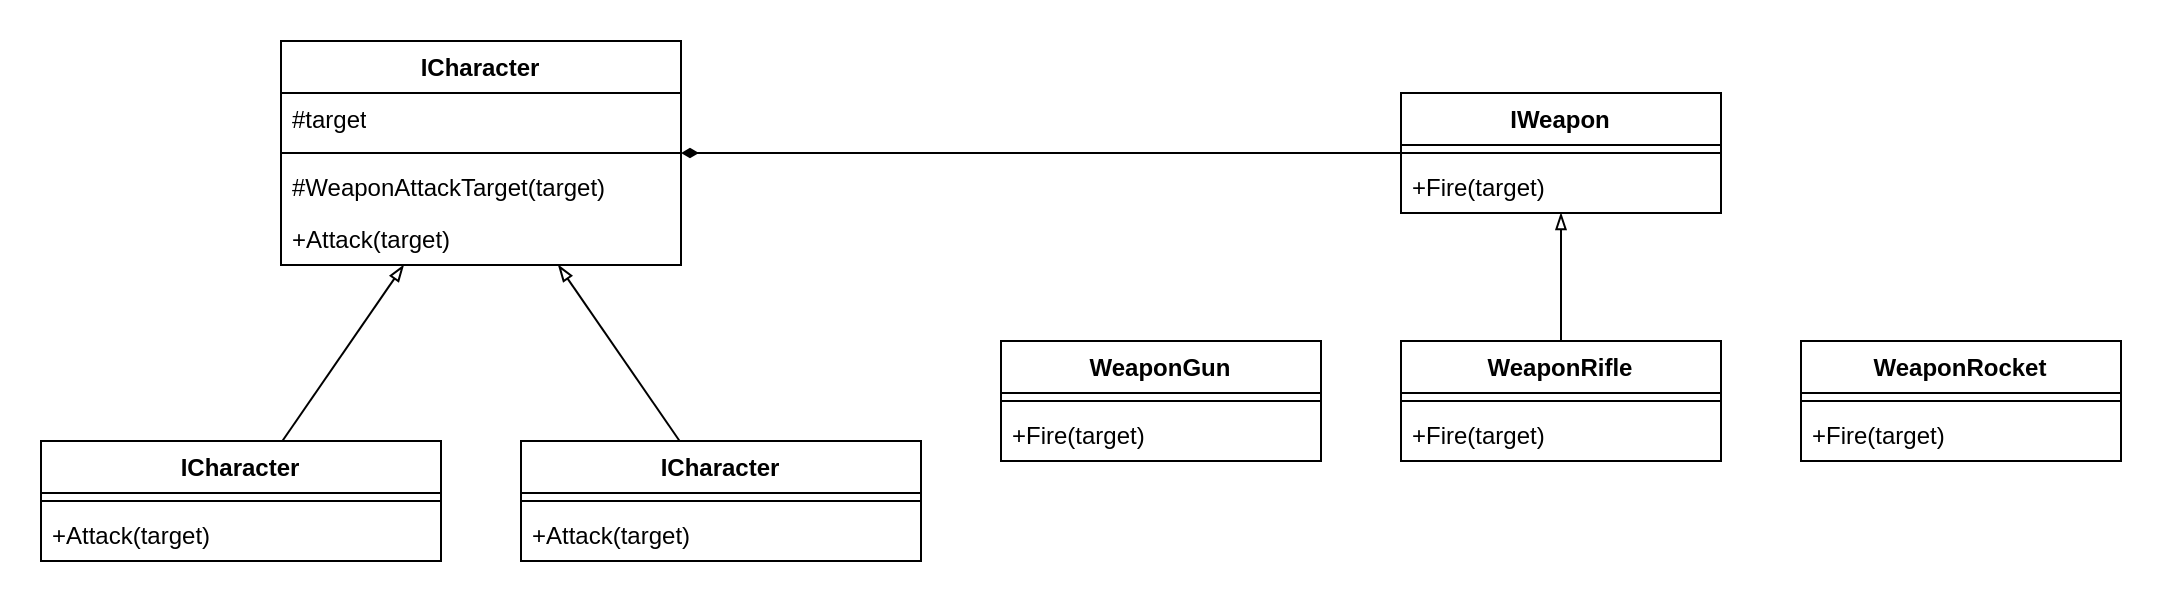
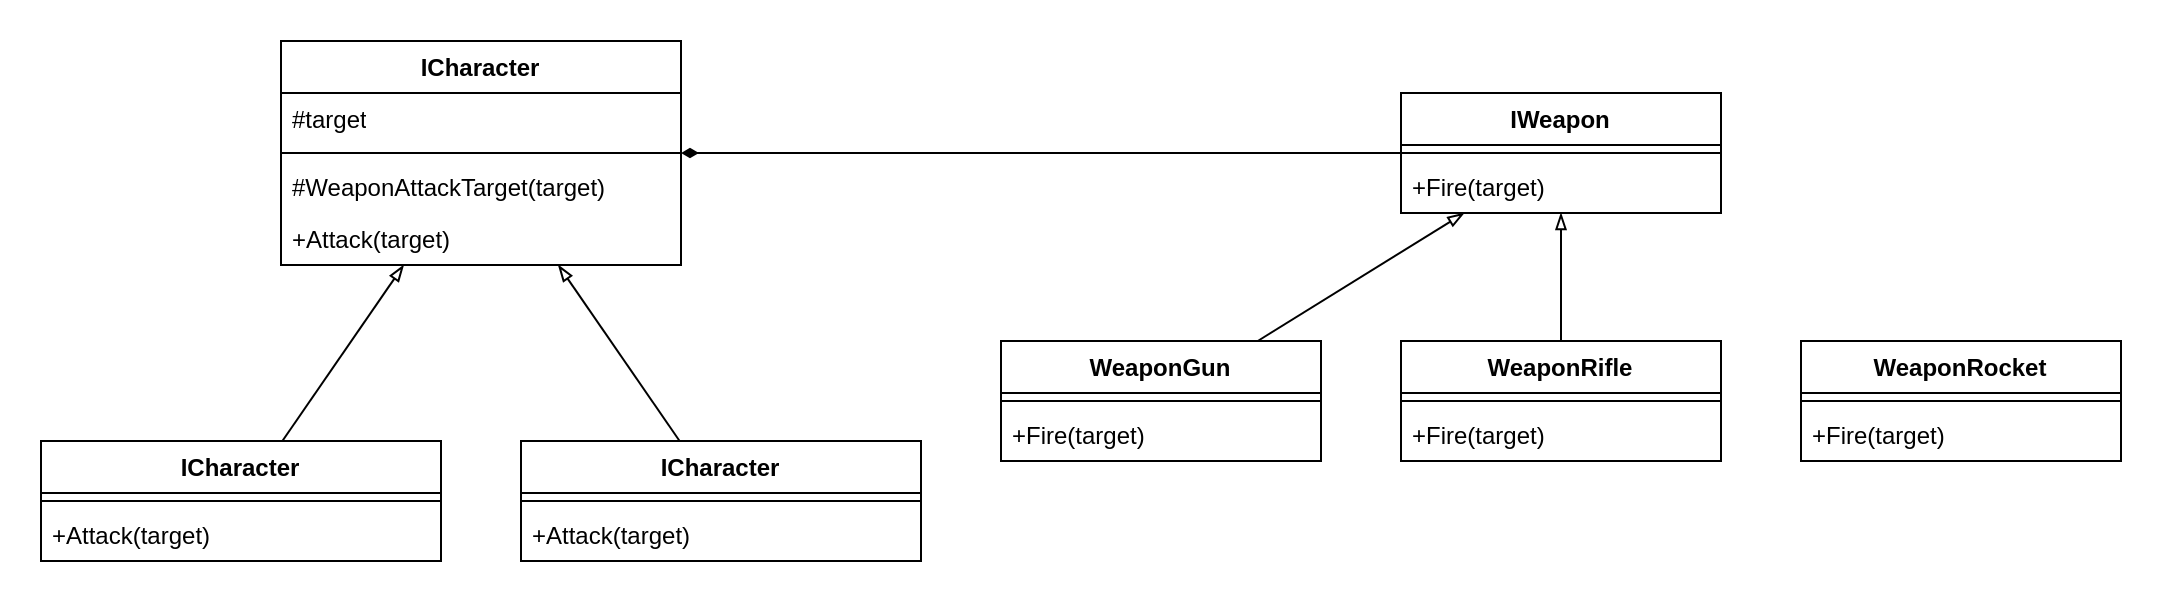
edge "WeaponGun" -> "IWeapon": added
